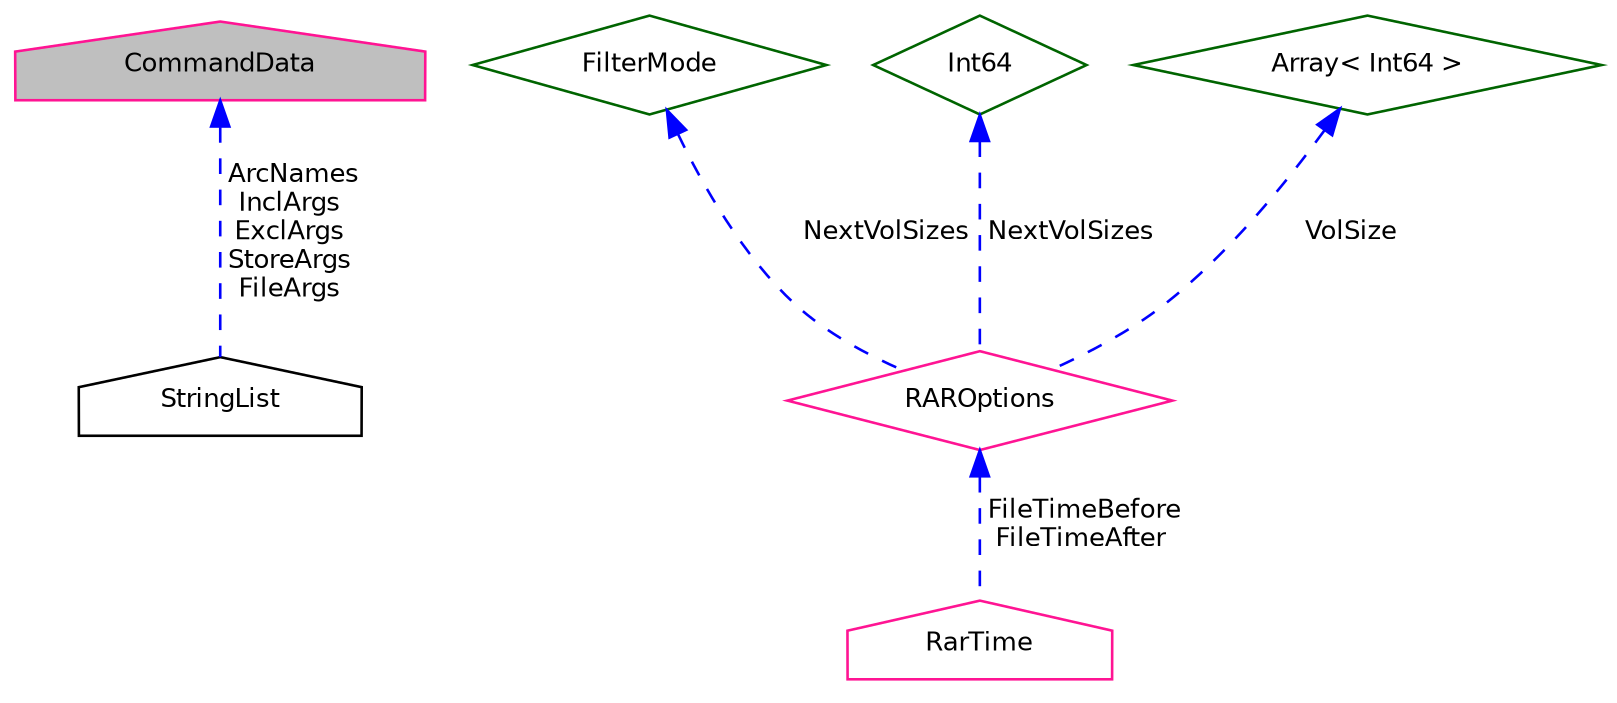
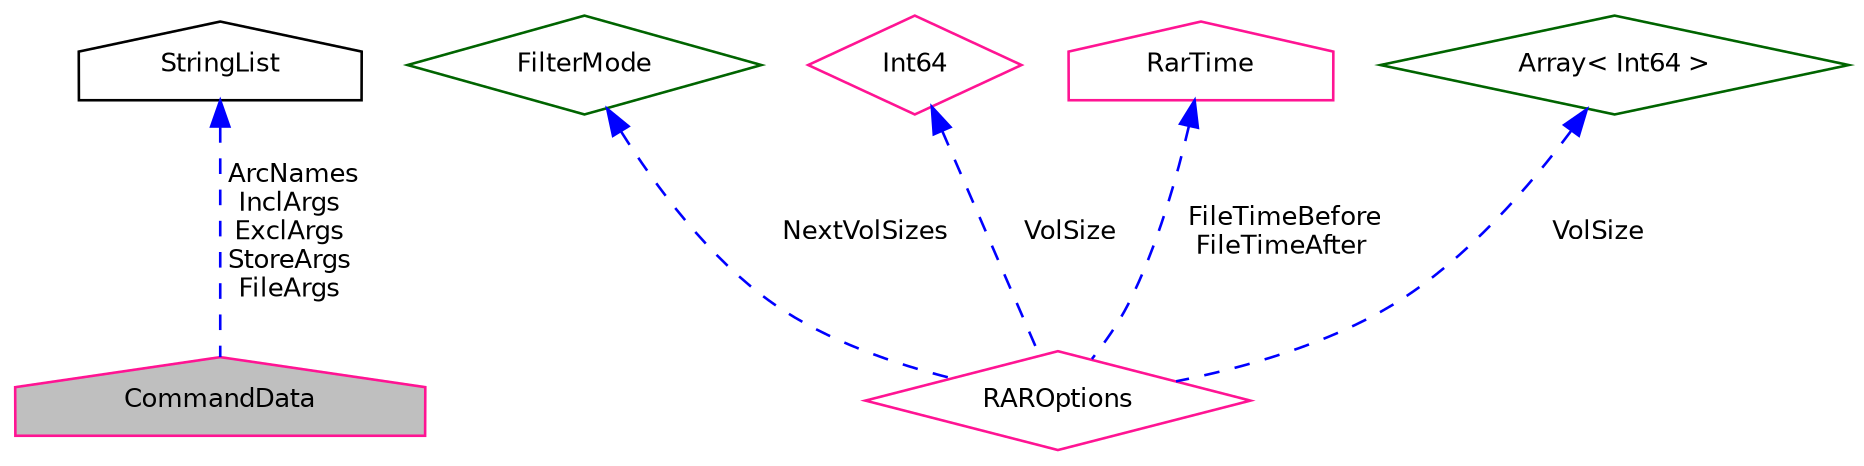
node "Int64": color darkgreen -> deeppink
edge "RAROptions" -> "Int64": label " NextVolSizes" -> " VolSize"
edge "StringList" -> "CommandData": reversed
edge "RarTime" -> "RAROptions": reversed
